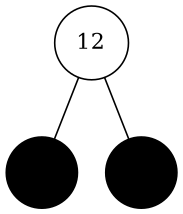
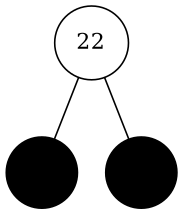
node "12": label "12" -> "22"
